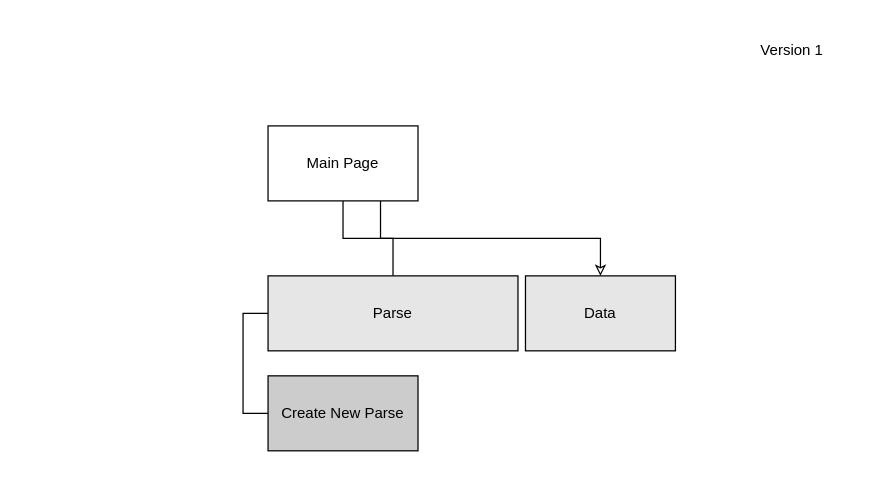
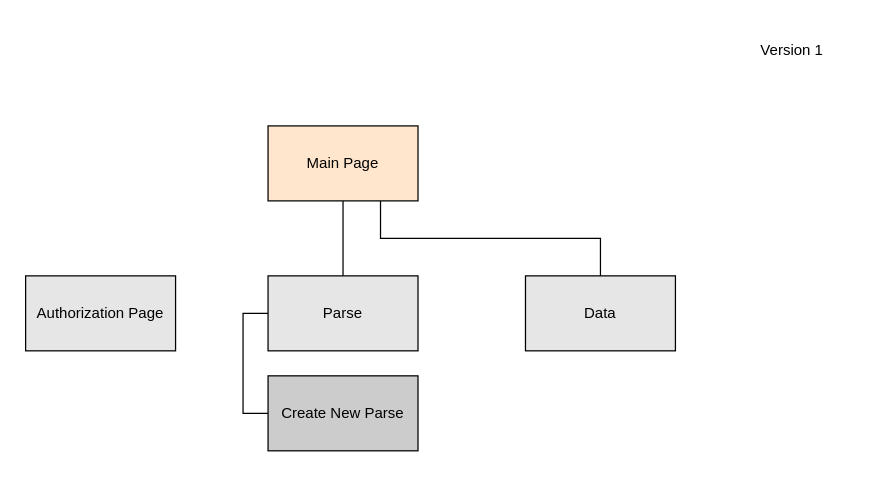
node "Main Page": fillcolor #ffffff -> #ffe6cc
edge "Main Page" -> "Data": arrowhead classic -> none
node "Authorization Page": added
node "Parse": size 250x75 -> 150x75
